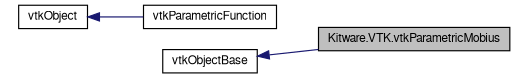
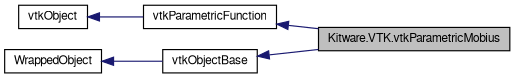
edge "Kitware.VTK.vtkParametricMobius" -> "vtkParametricFunction": added
node "WrappedObject": added
